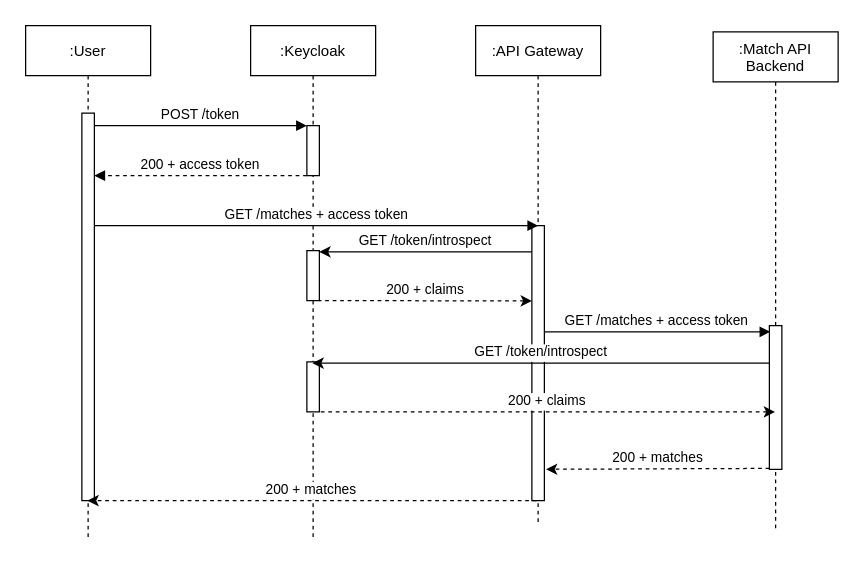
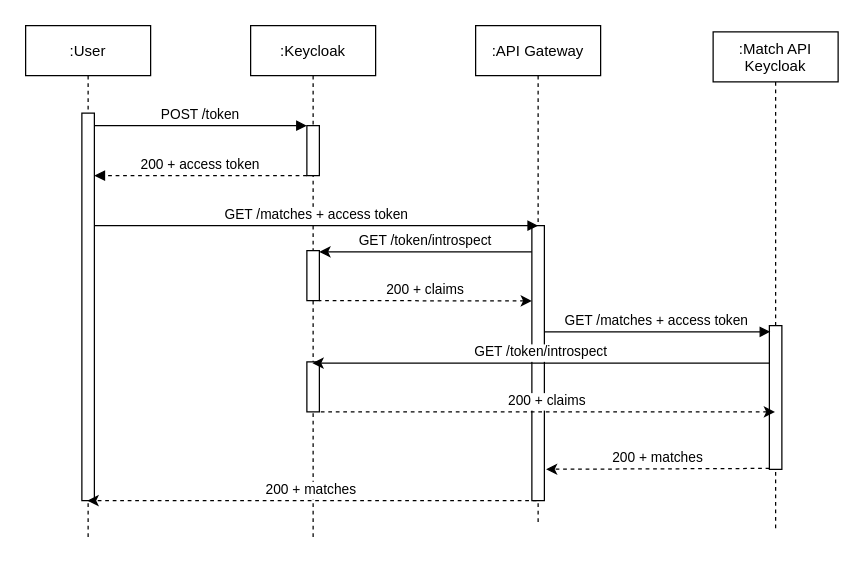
node ":Match API Backend": label ":Match API Backend" -> ":Match API Keycloak"
